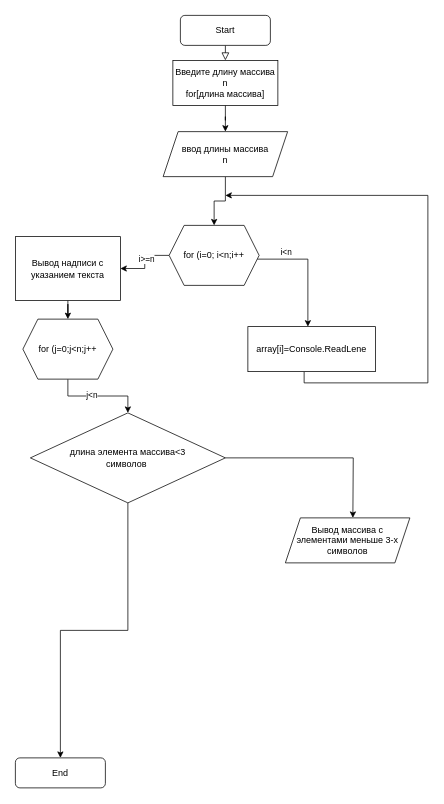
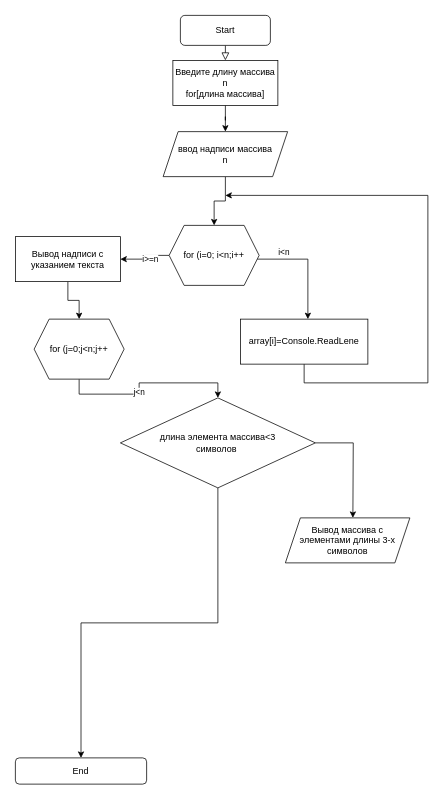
node "ввод длины массива n": label "ввод длины массива n" -> "ввод надписи массива n"
node "Вывод надписи с указанием текста": size 105x64 -> 105x45
node "for (j=0;j<n;j++": moved (68, 349) -> (79, 349)
node "array[i]=Console.ReadLene": moved (312, 349) -> (304, 342)
node "длина элемента массива<3 символов": moved (128, 458) -> (218, 443)
node "Вывод массива с элементами меньше 3-х символов": label "Вывод массива с элементами меньше 3-х символов" -> "Вывод массива с элементами длины 3-х символов"
node "End": size 90x30 -> 131x26
